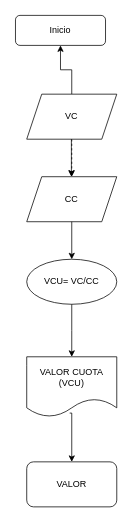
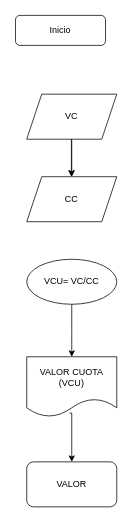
edge "VC" -> "Inicio": removed
edge "VC" -> "CC": style dashed -> solid
edge "CC" -> "VCU= VC/CC": removed
